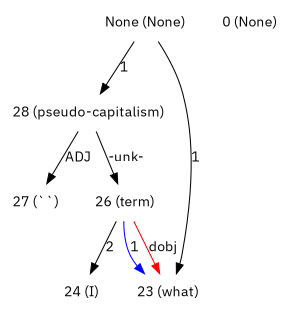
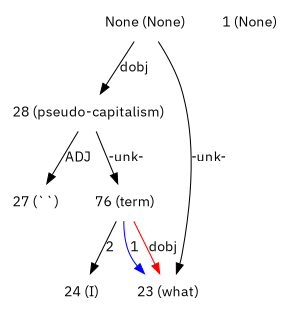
node "0 (None)": label "0 (None)" -> "1 (None)"
edge "None (None)" -> "28 (pseudo-capitalism)": label "1" -> "dobj"
edge "None (None)" -> "23 (what)": label "1" -> "-unk-"
node "26 (term)": label "26 (term)" -> "76 (term)"
